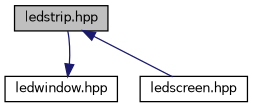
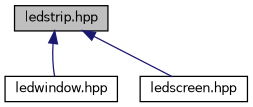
edge "ledstrip.hpp" -> "ledwindow.hpp": reversed
